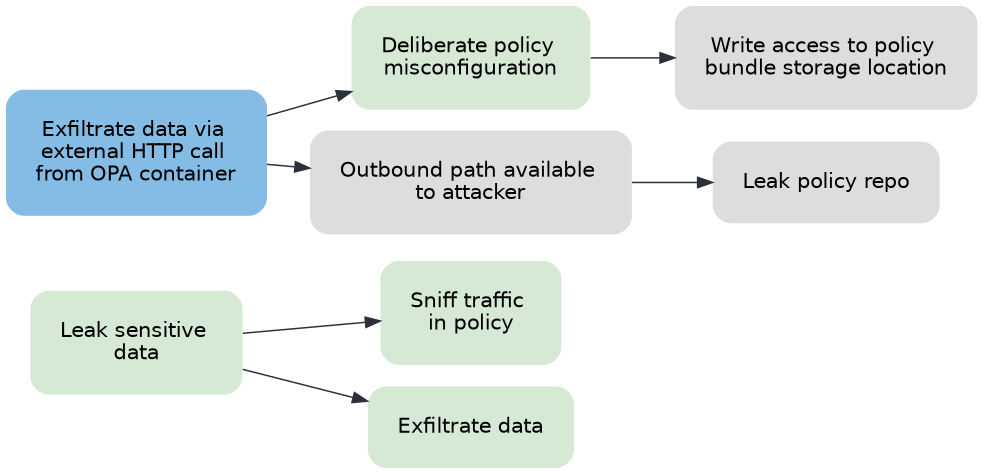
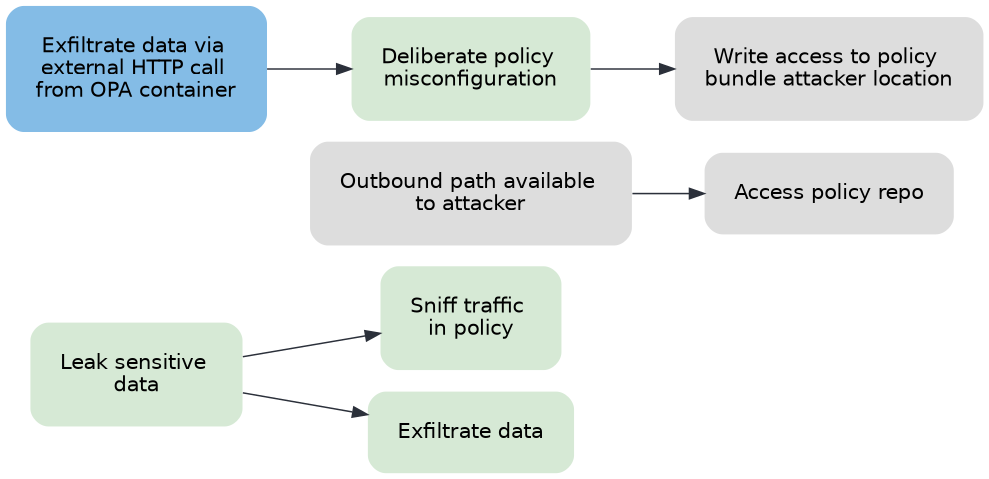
node "Write access to policy bundle storage location": label "Write access to policy bundle storage location" -> "Write access to policy bundle attacker location"
edge "Exfiltrate data via external HTTP call from OPA container" -> "Outbound path available to attacker": removed
node "Leak policy repo": label "Leak policy repo" -> "Access policy repo"
